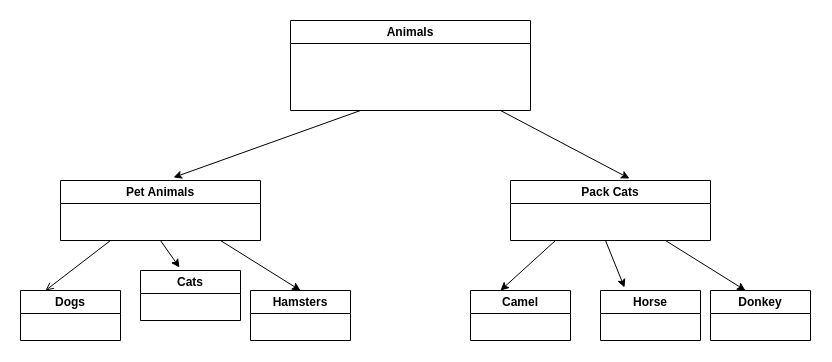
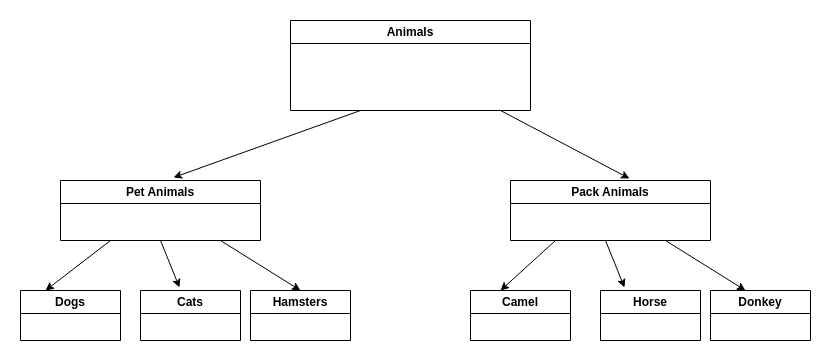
node "Pack Cats": label "Pack Cats" -> "Pack Animals"
edge "Pet Animals" -> "Dogs": arrowhead open -> classic
node "Cats": moved (191, 296) -> (191, 316)
